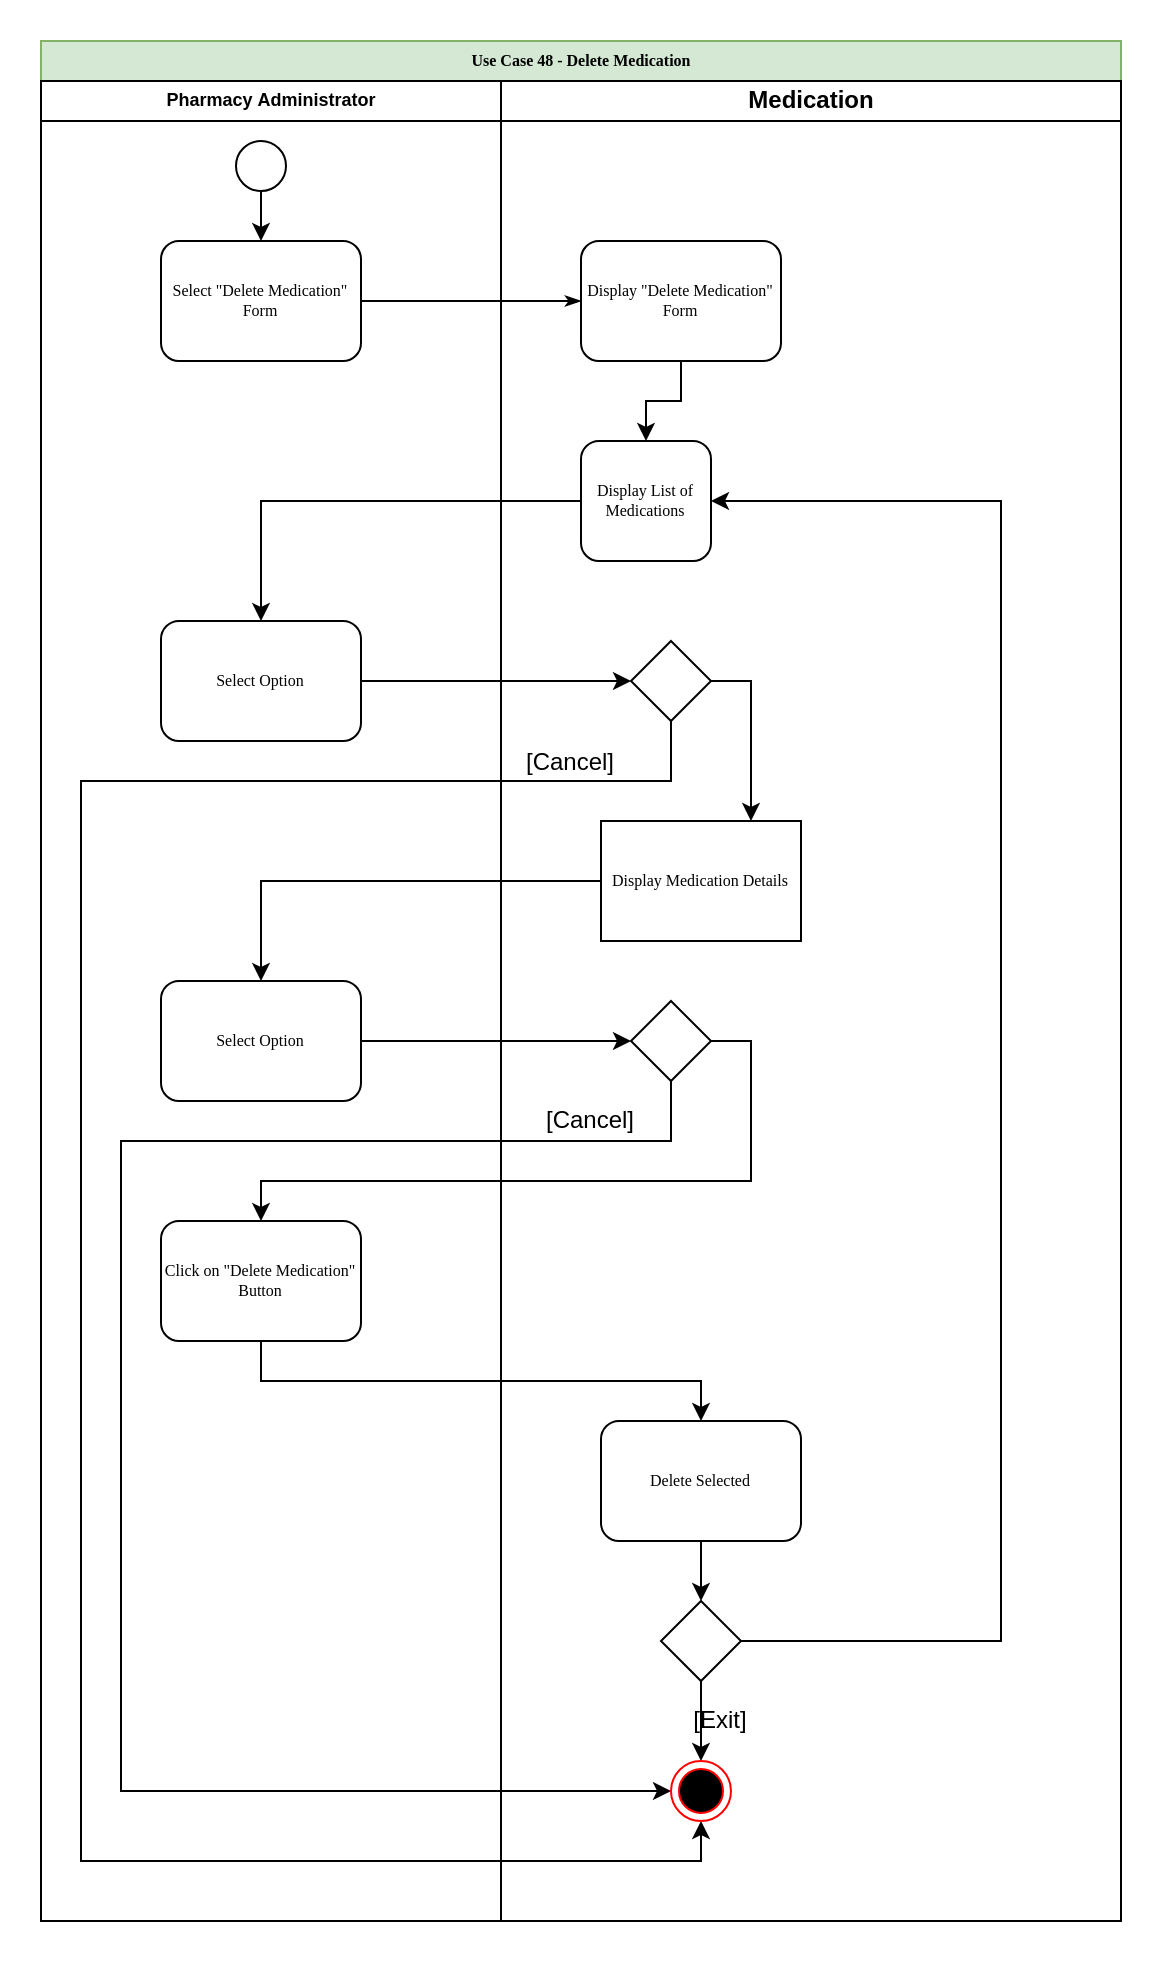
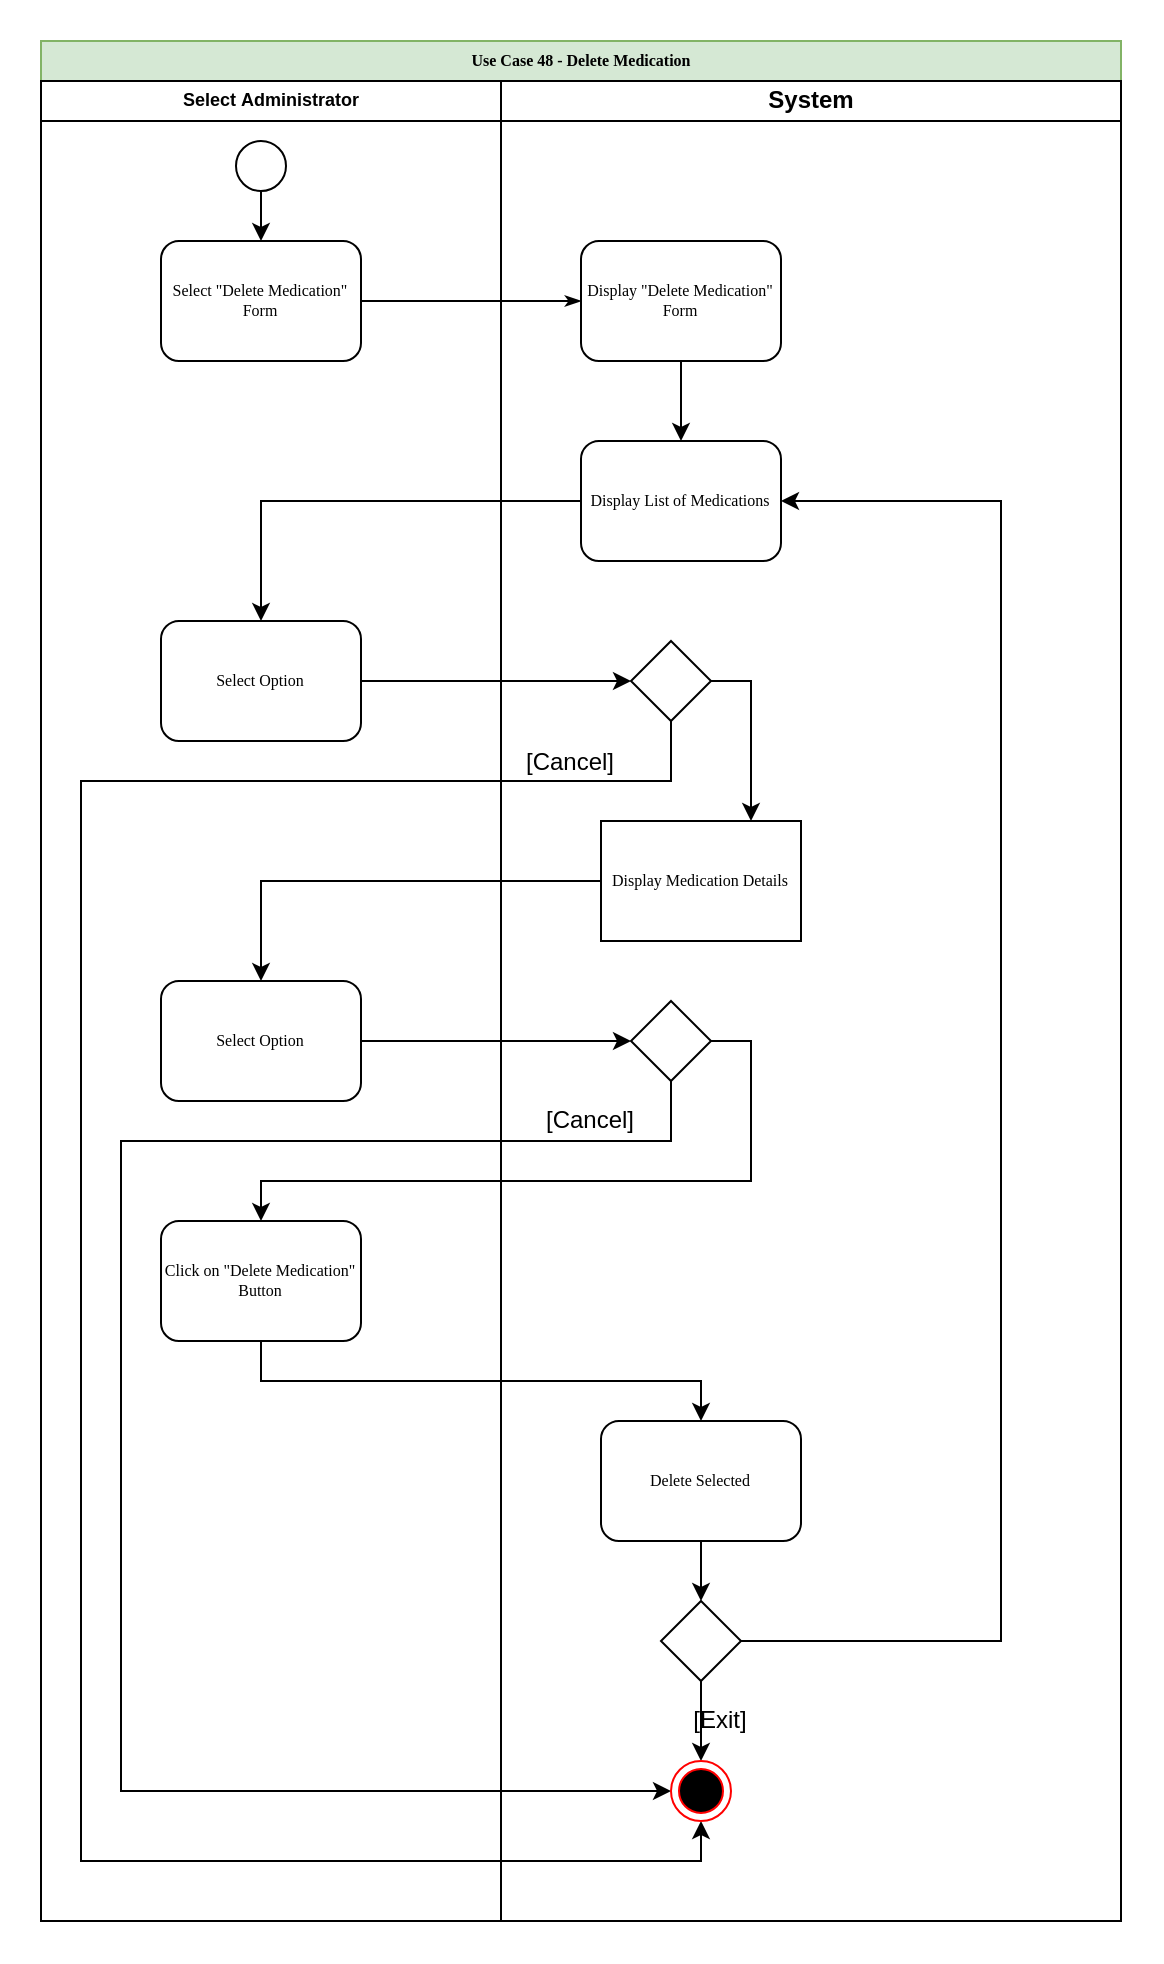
node "Pharmacy Administrator": label "Pharmacy Administrator" -> "Select Administrator"
node "Medication": label "Medication" -> "System"
node "Display List of Medications": size 130x120 -> 200x120
